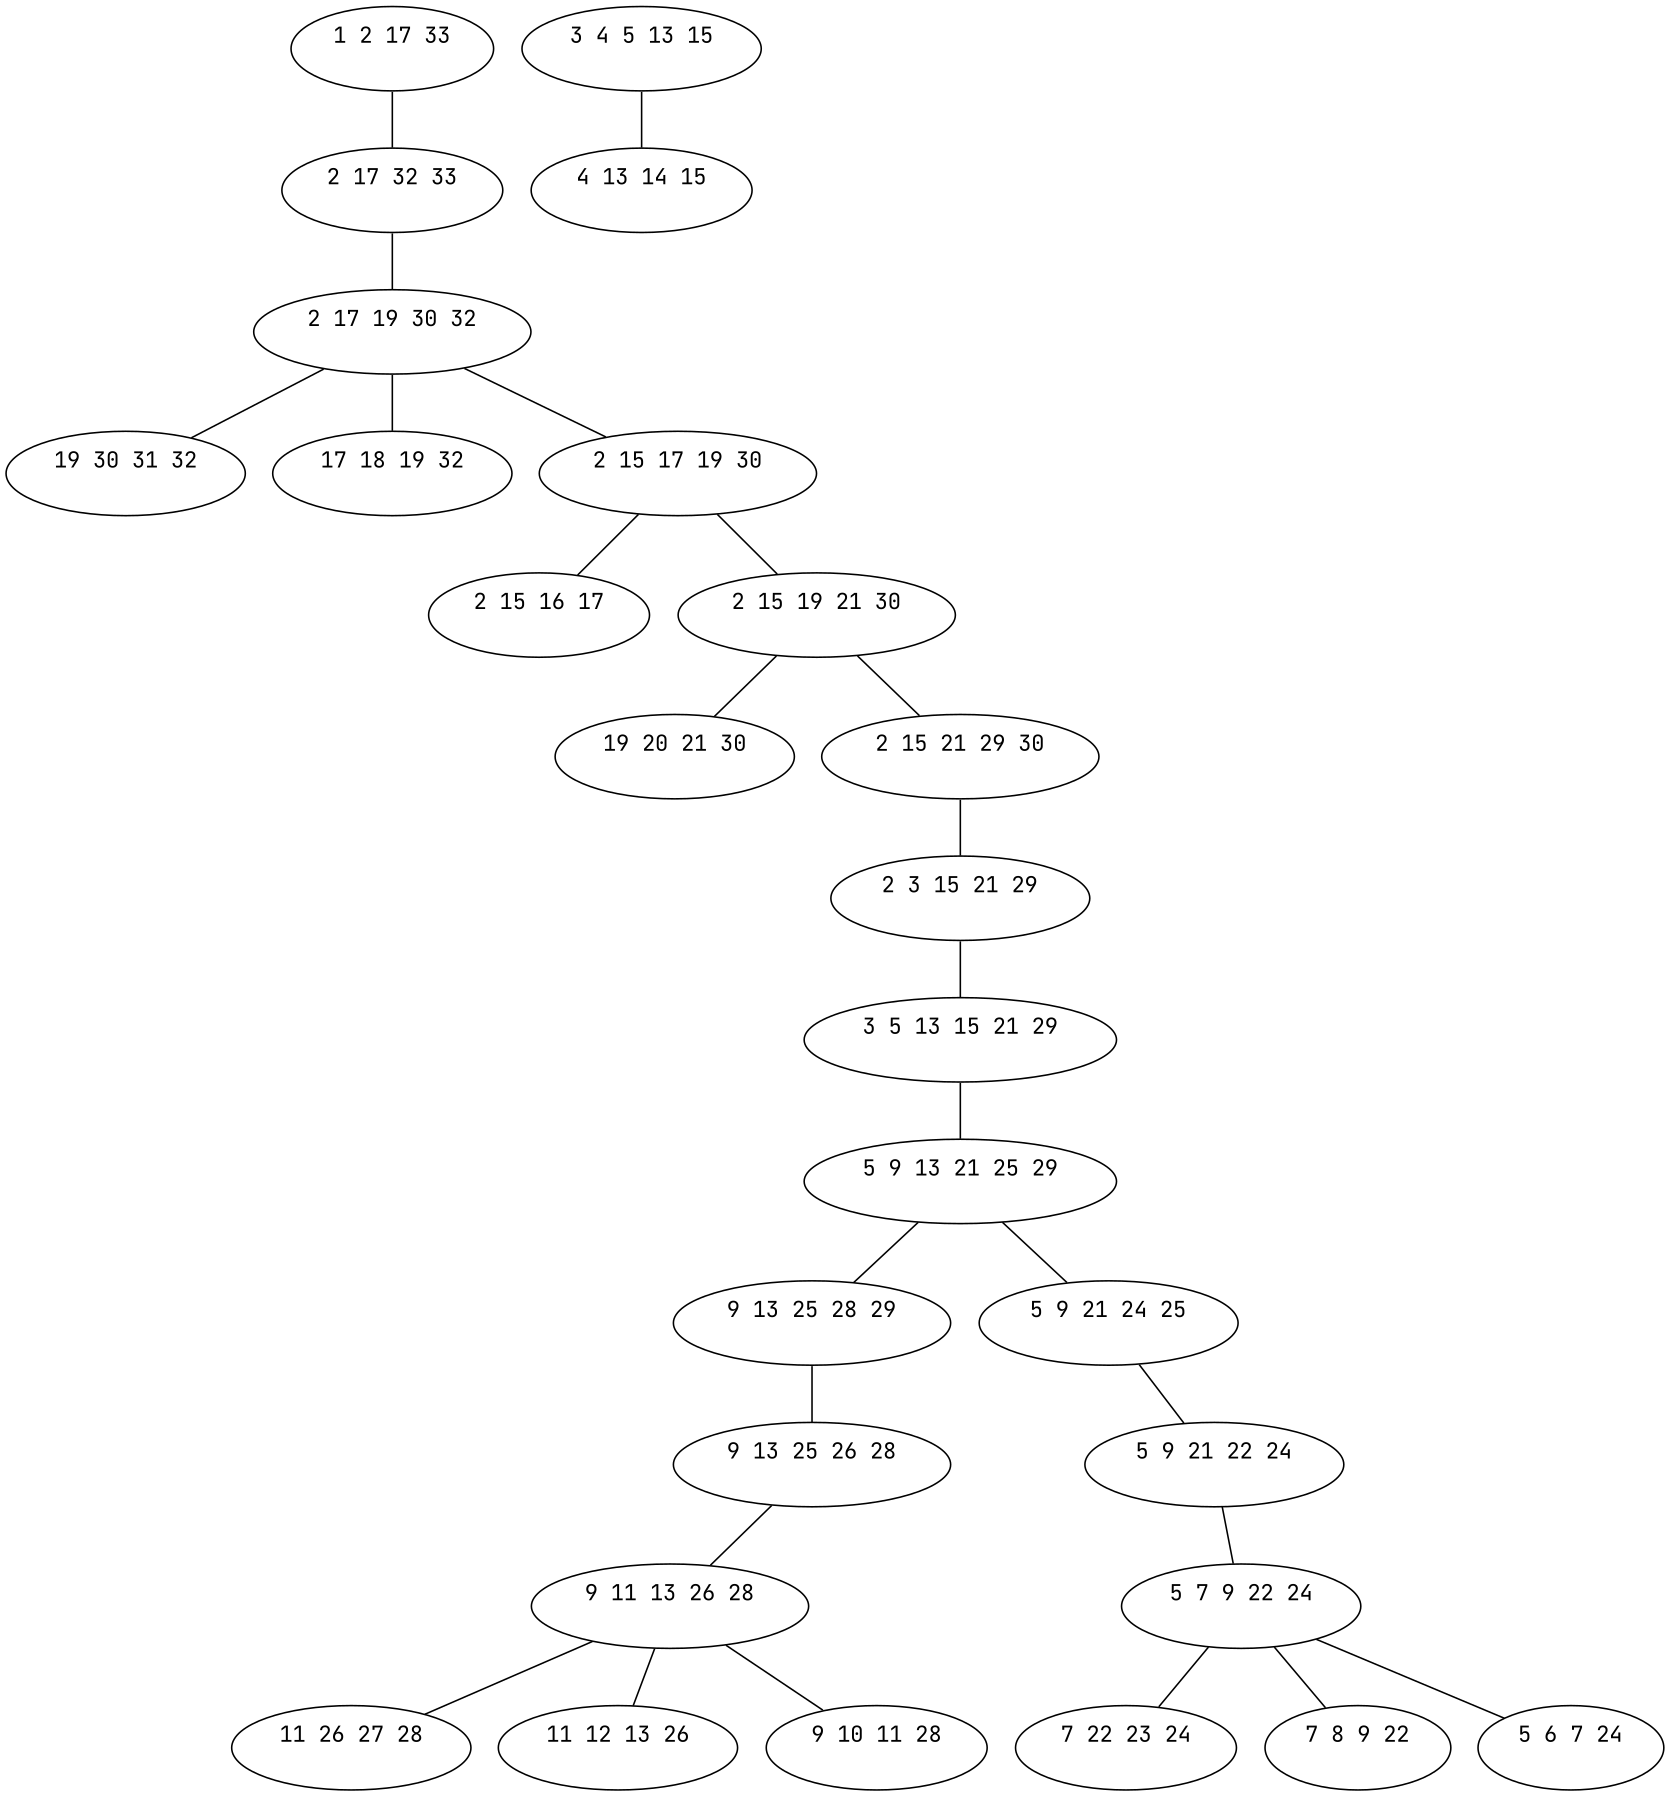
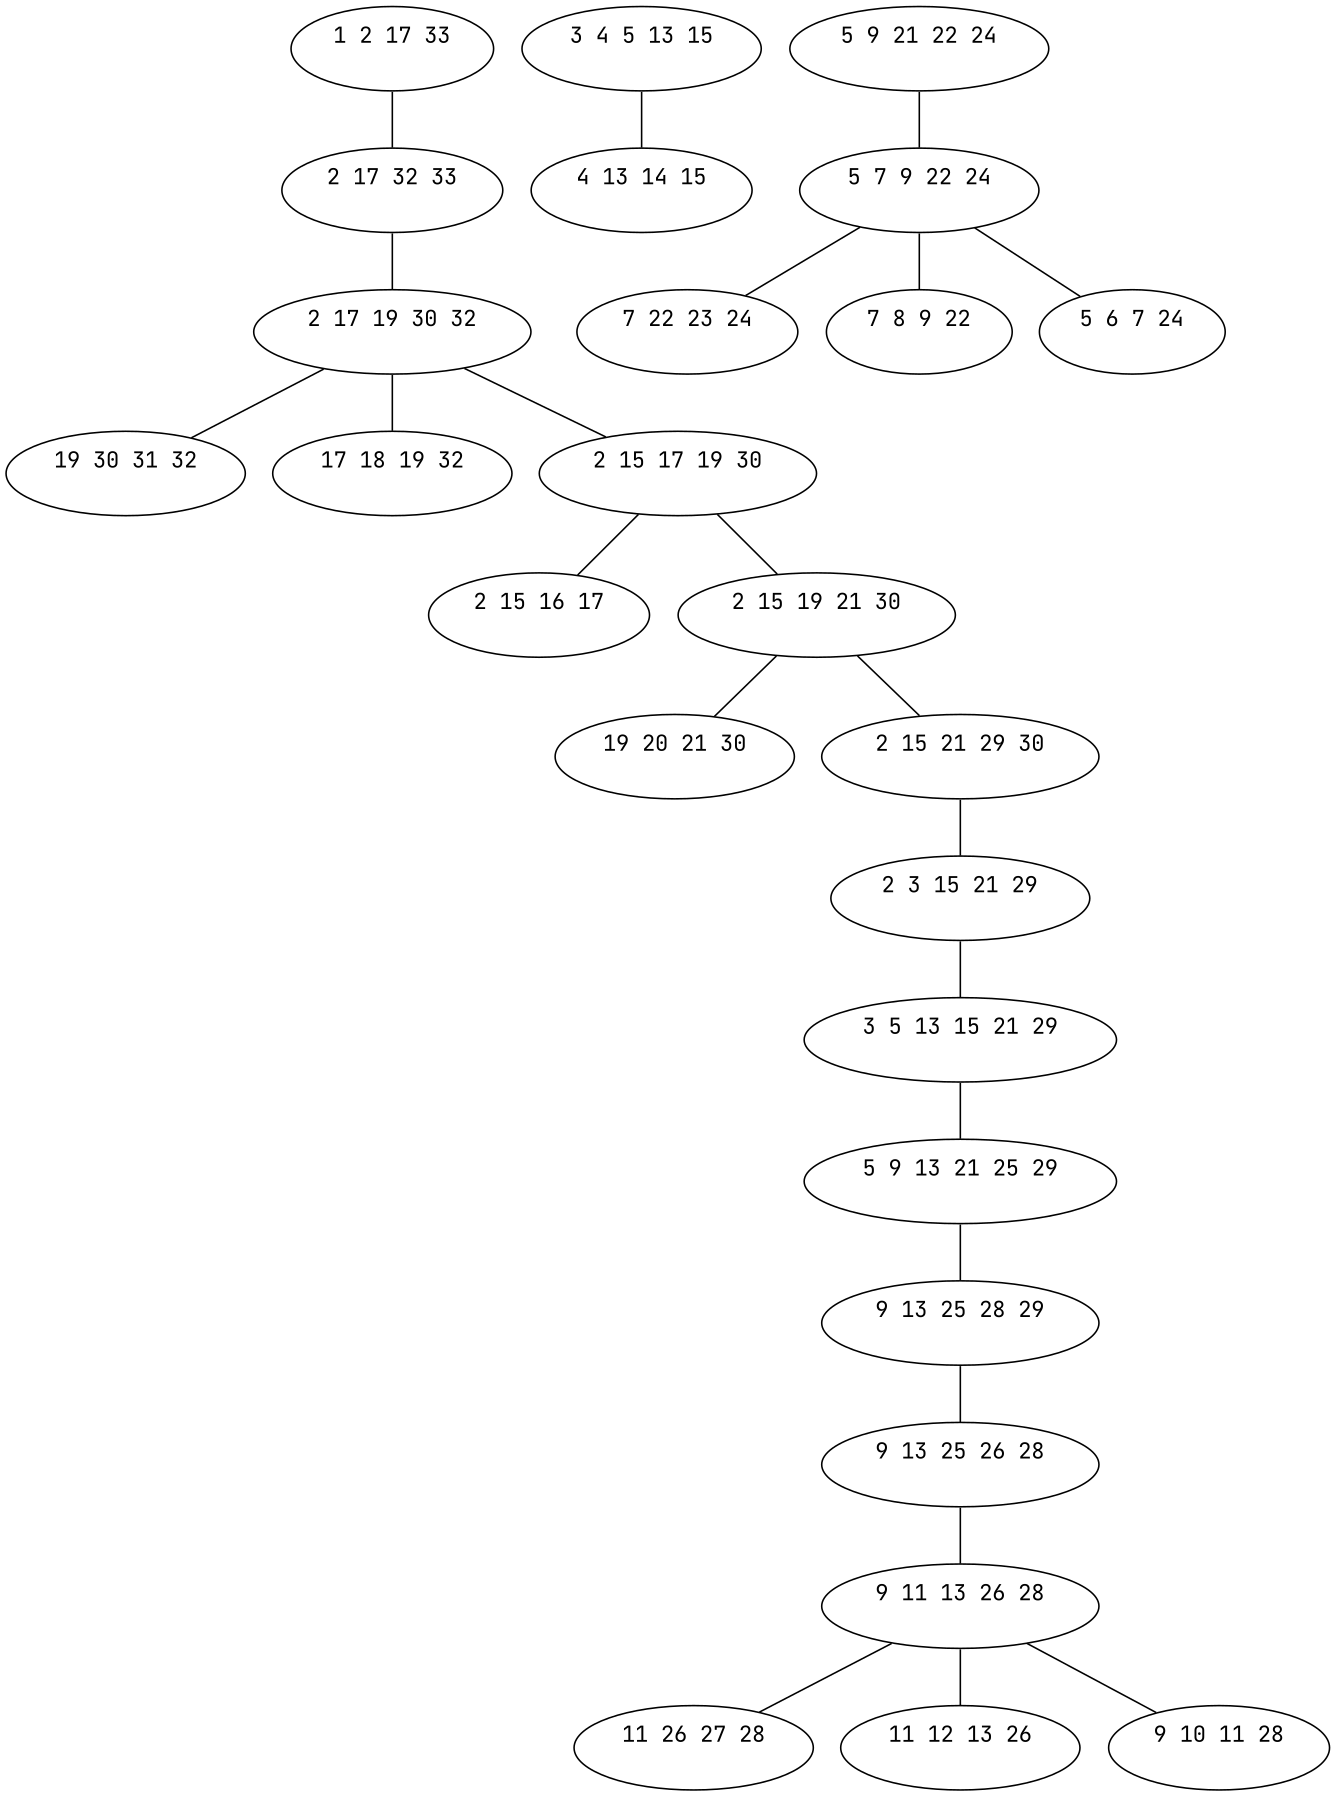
node "5 9 21 24 25": removed
